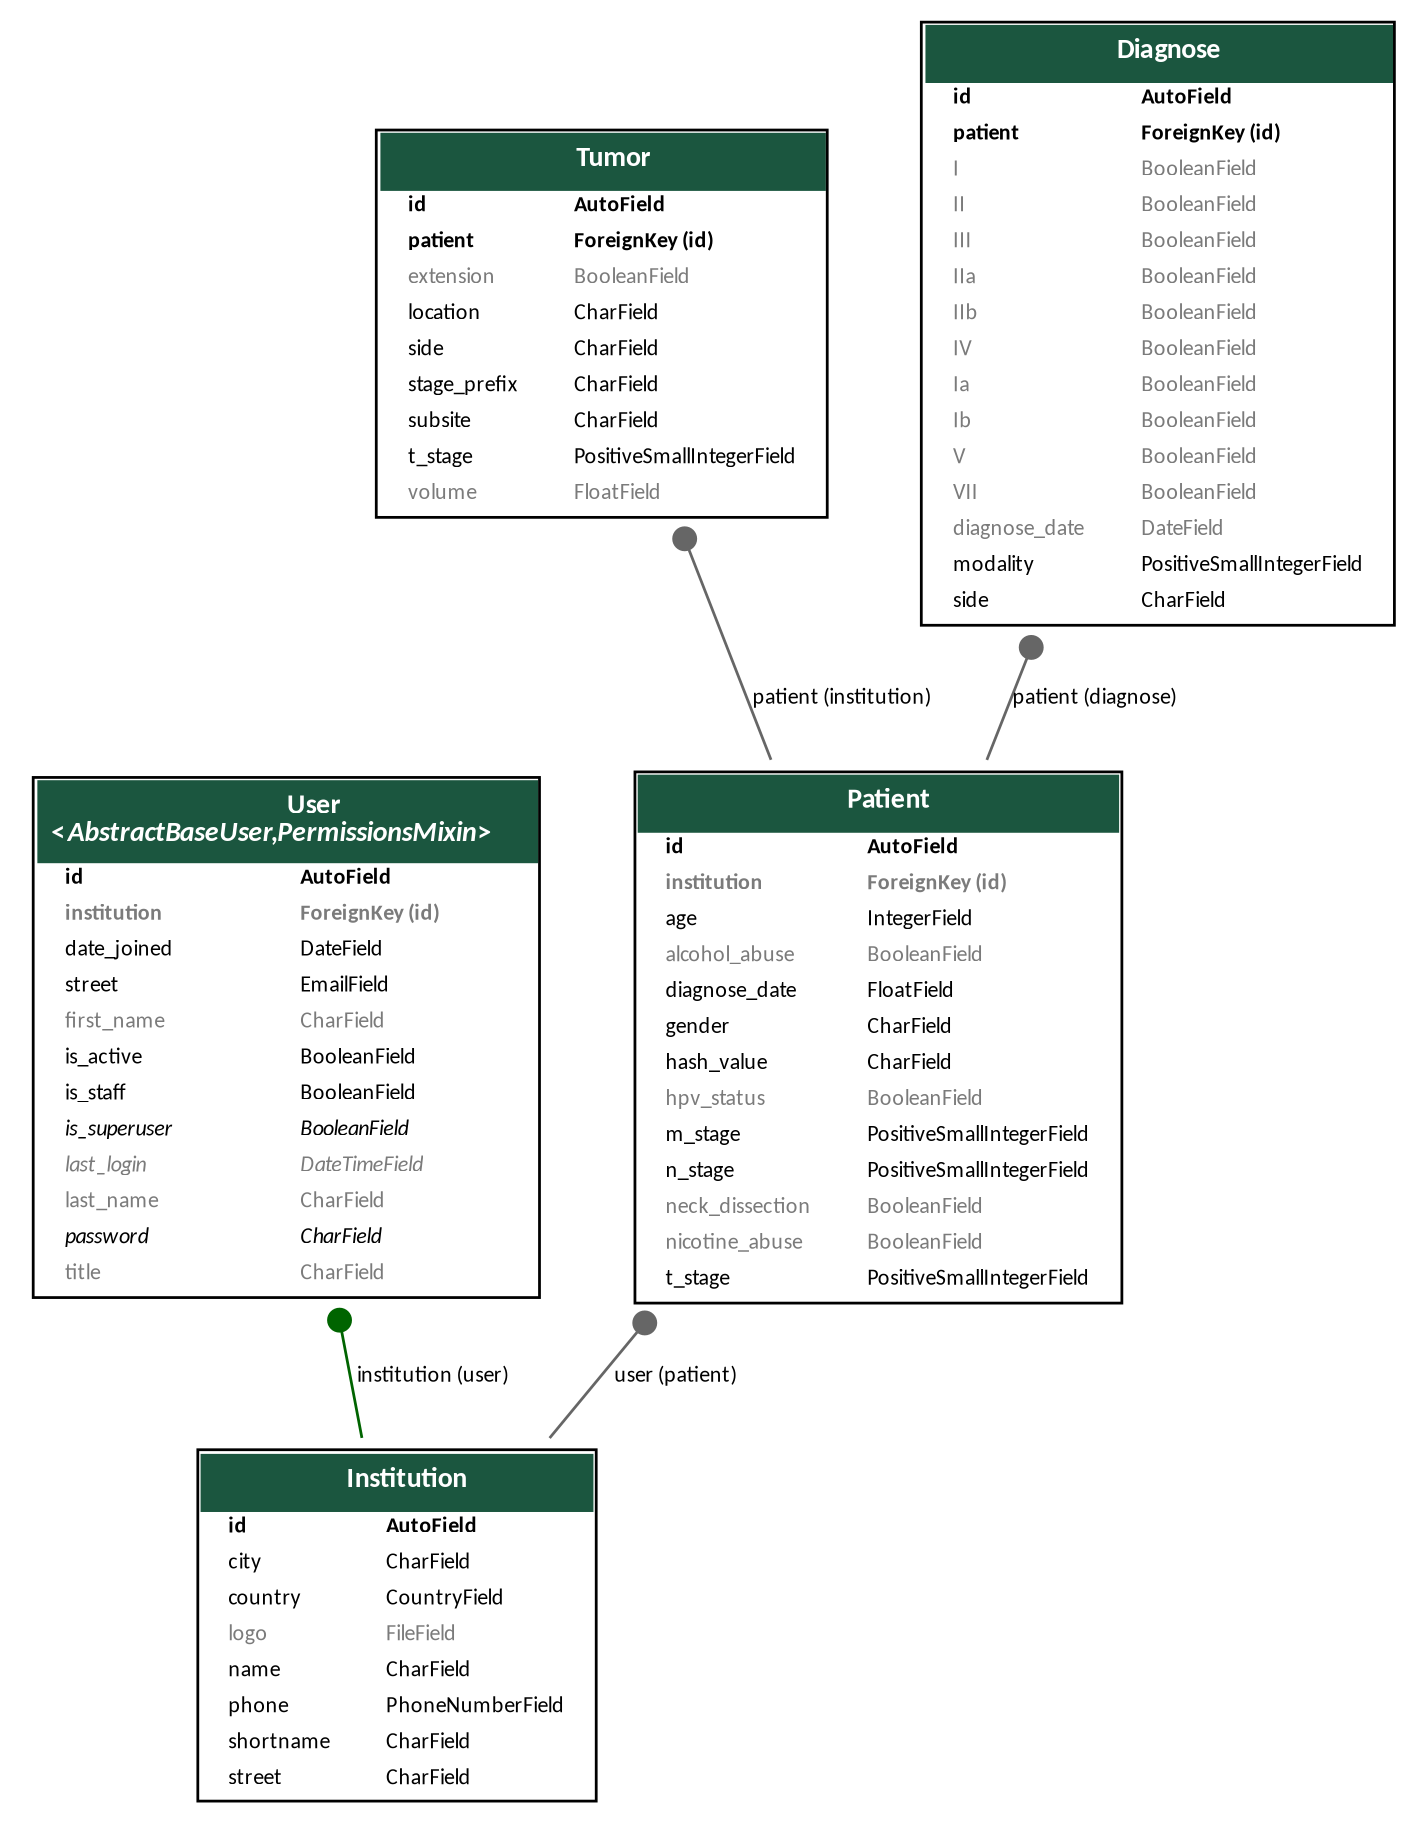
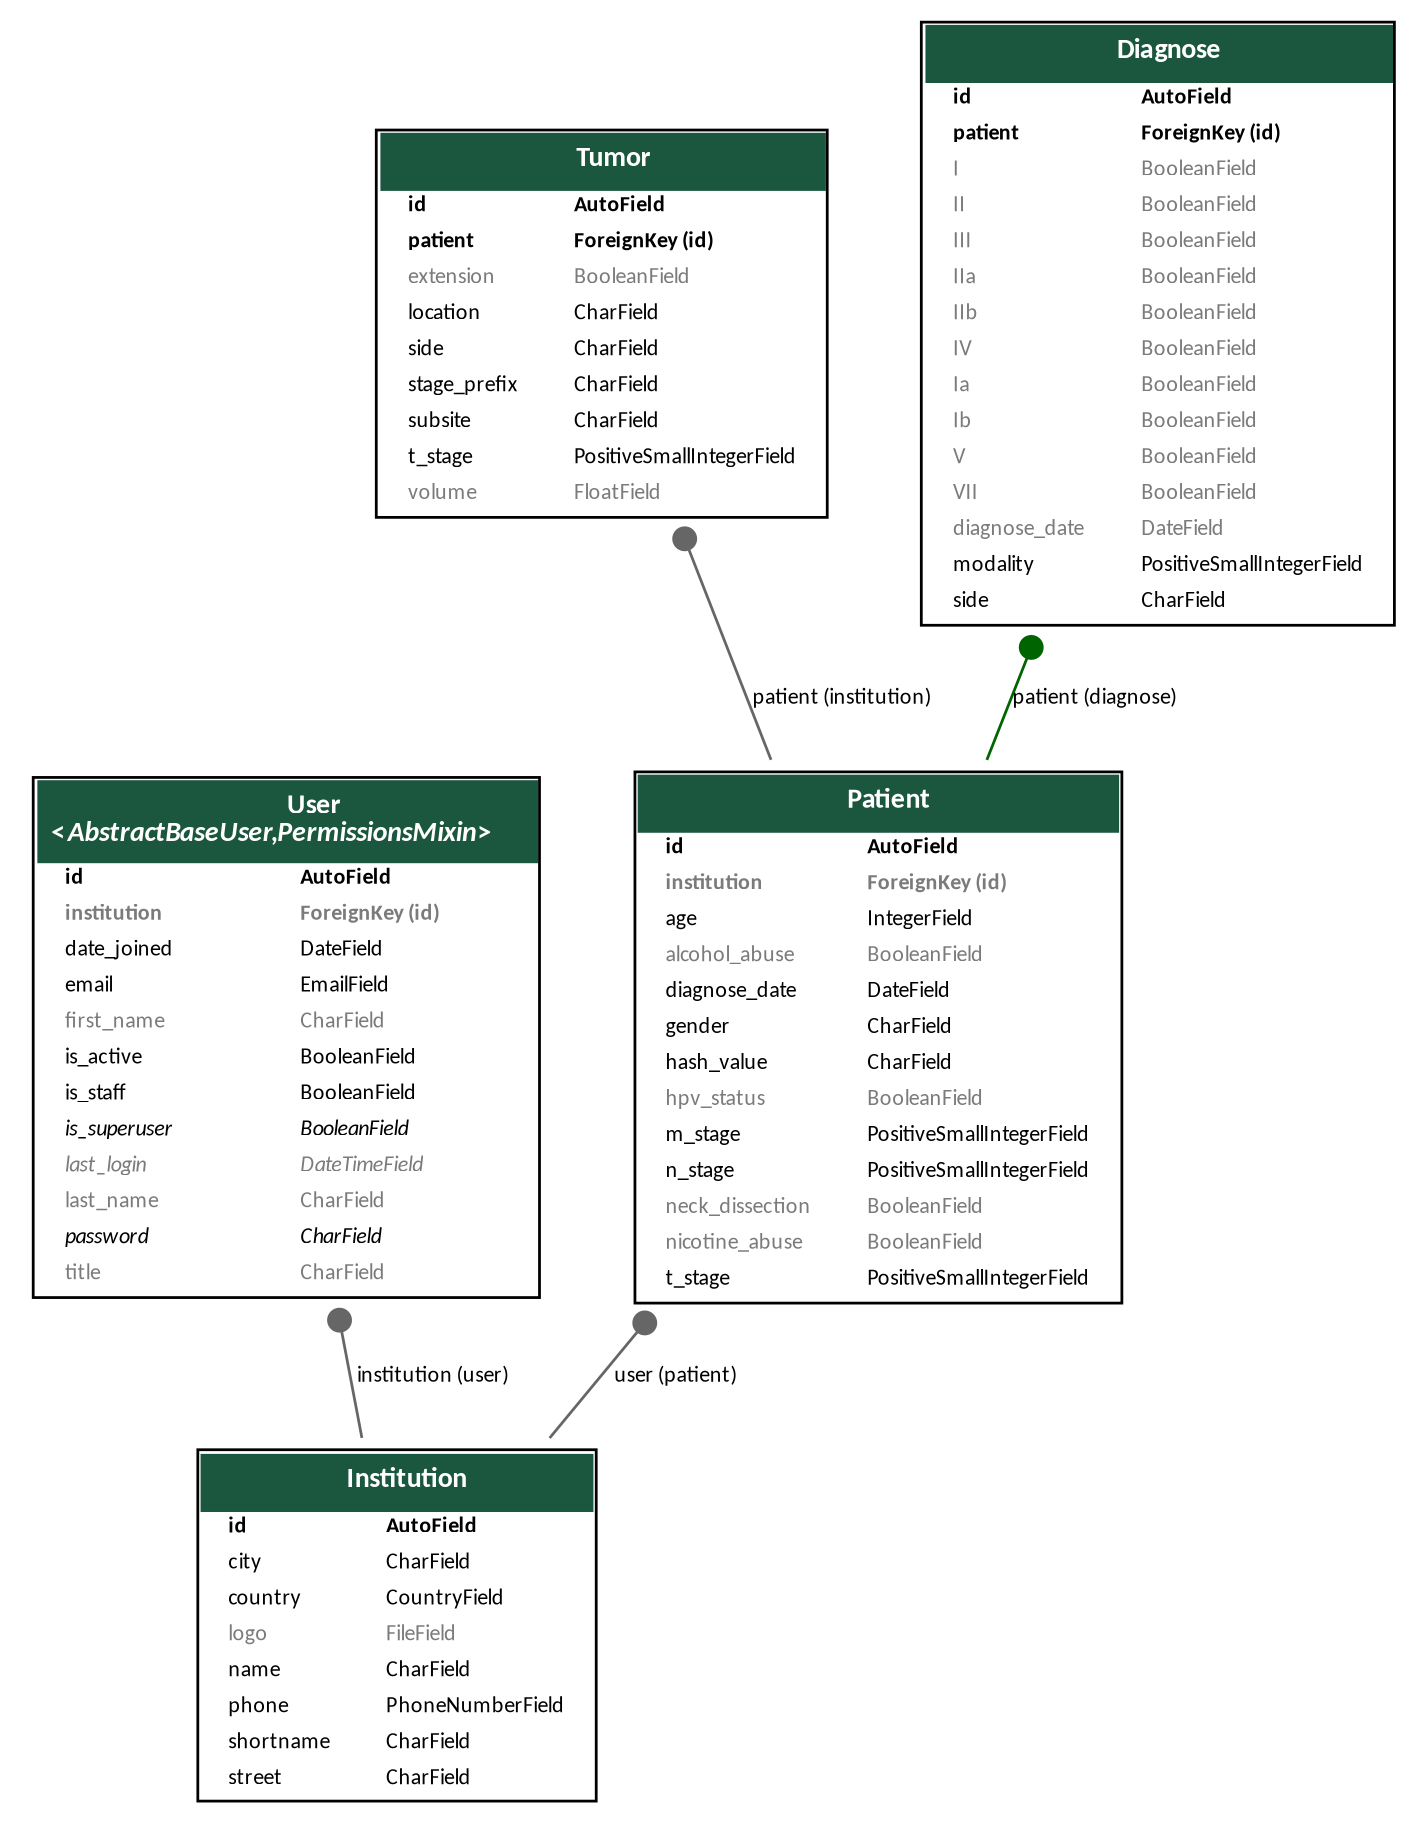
edge "Diagnose" -- "Patient": color gray40 -> darkgreen
node "User": text "street" -> "email"
node "Patient": text "FloatField" -> "DateField"
edge "User" -- "Institution": color darkgreen -> gray40
